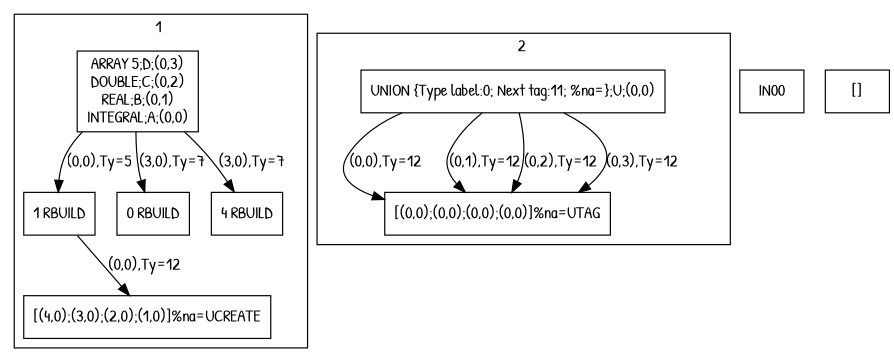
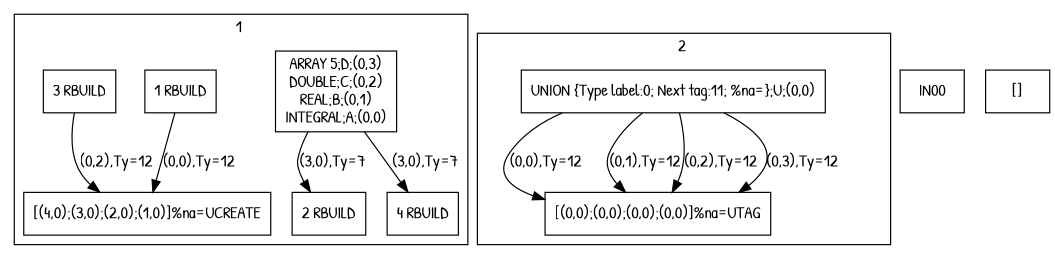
node "3 RBUILD": added
edge "ARRAY 5;D;(0,3) DOUBLE;C;(0,2) REAL;B;(0,1) INTEGRAL;A;(0,0)" -> "1 RBUILD": removed, label "(0,0),Ty=5"
node "0 RBUILD": label "0 RBUILD" -> "2 RBUILD"
